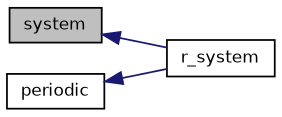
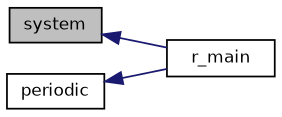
node "r_system": label "r_system" -> "r_main"
